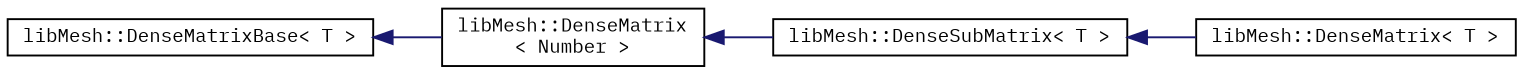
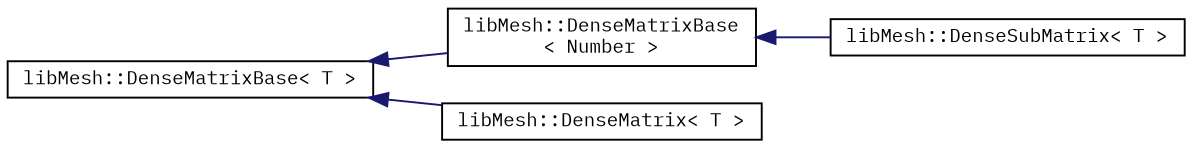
node "libMesh::DenseMatrix < Number >": label "libMesh::DenseMatrix < Number >" -> "libMesh::DenseMatrixBase < Number >"
edge "libMesh::DenseMatrix< T >" -> "libMesh::DenseSubMatrix< T >": now "libMesh::DenseMatrix< T >" -> "libMesh::DenseMatrixBase< T >"
